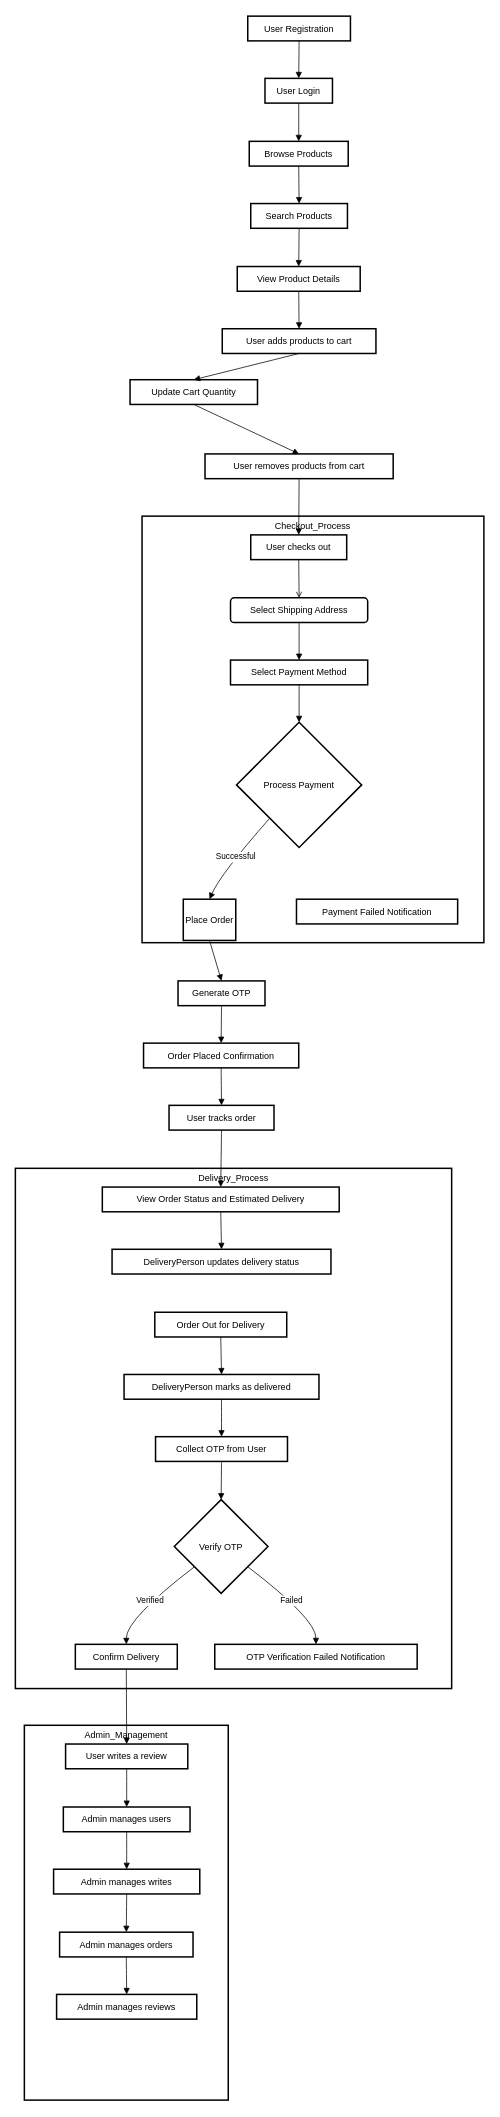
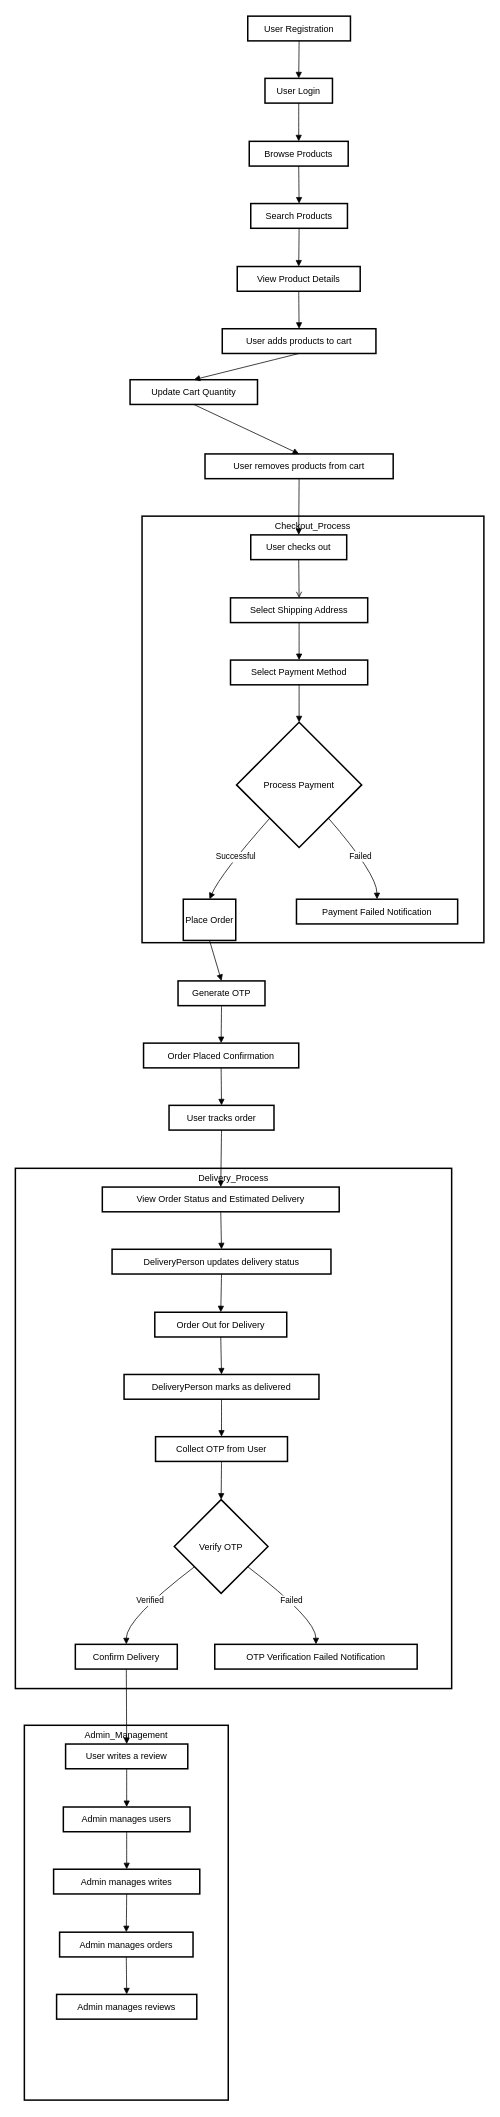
node "Select Shipping Address": shape rounded rectangle -> rectangle
edge "Process Payment" -> "Payment Failed Notification": added, label "Failed"
edge "DeliveryPerson updates delivery status" -> "Order Out for Delivery": added
